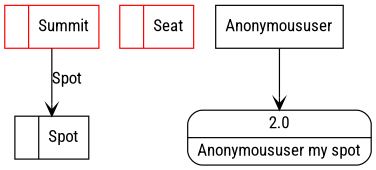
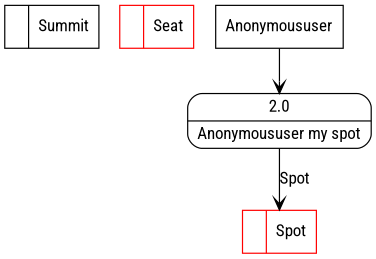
node "Summit": color red -> black
edge "Summit" -> "Spot": now "2.0" -> "Spot"
node "Spot": color black -> red
